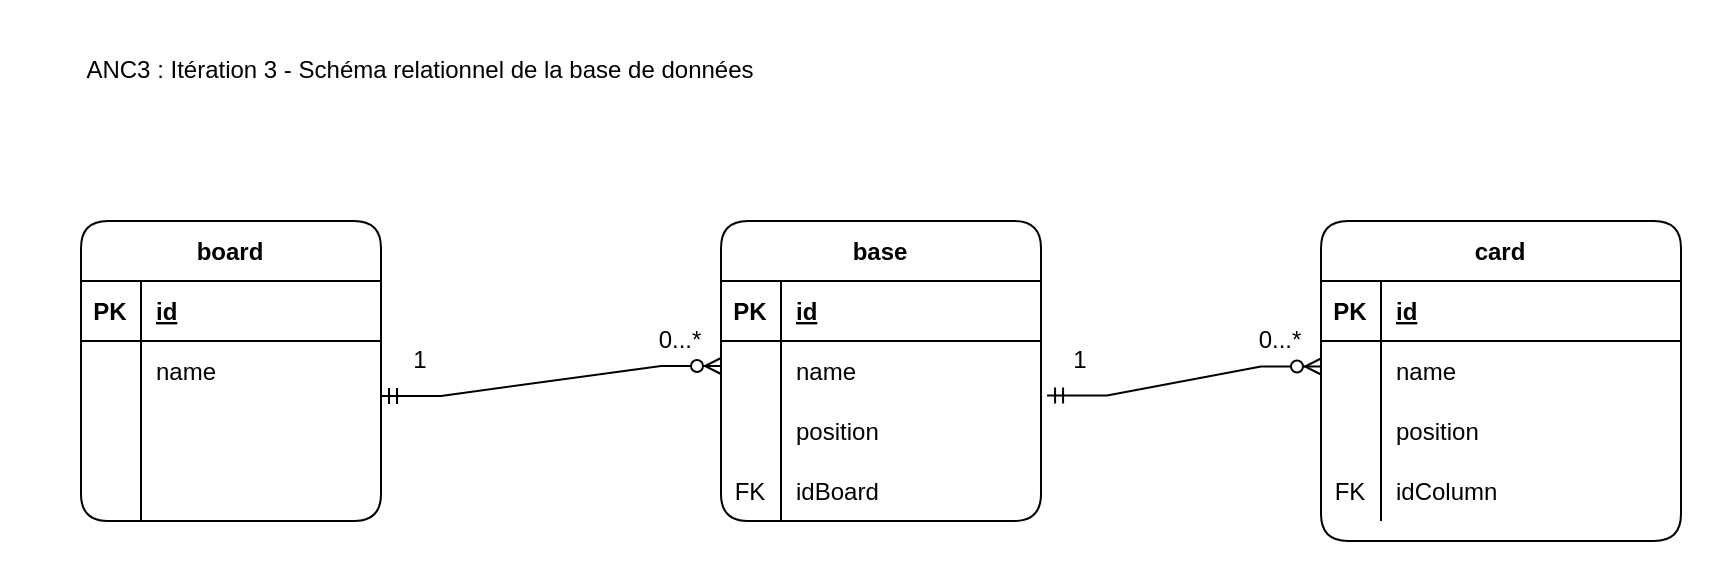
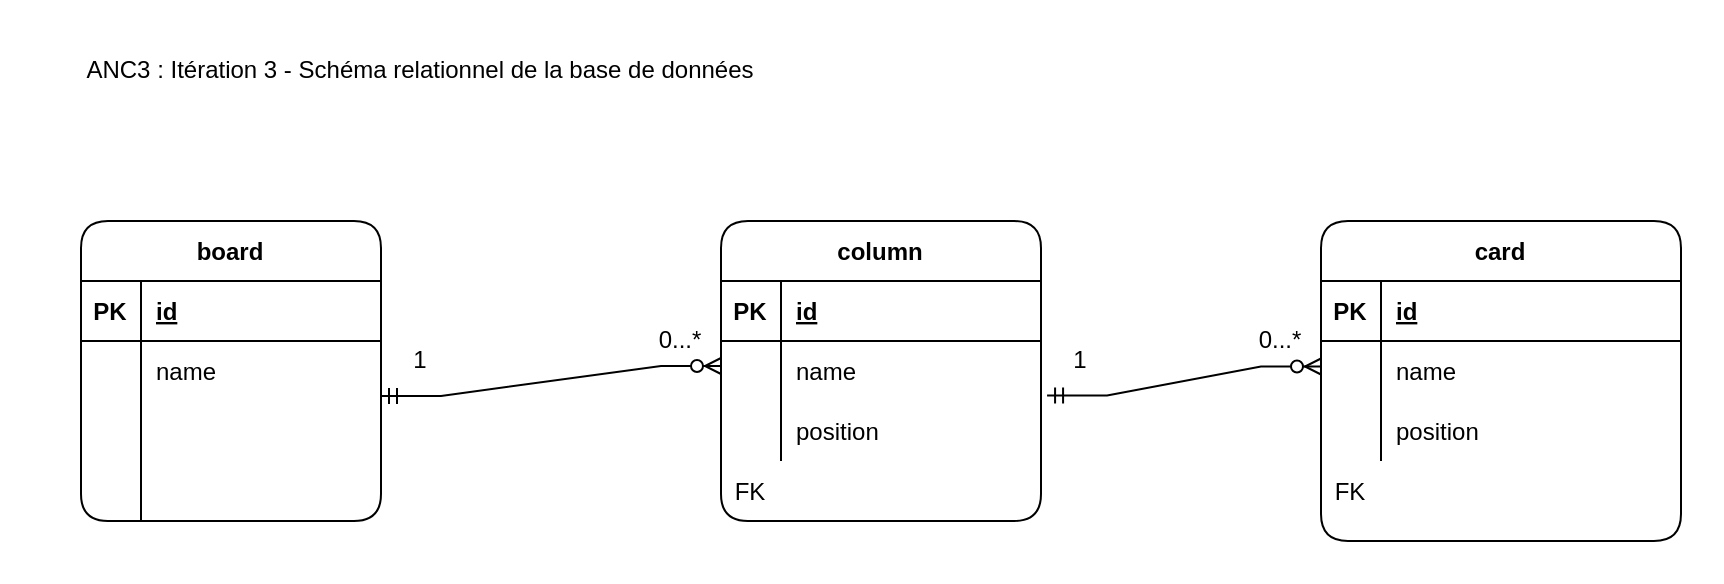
node "base": label "base" -> "column"
node "idBoard": removed
node "idColumn": removed
